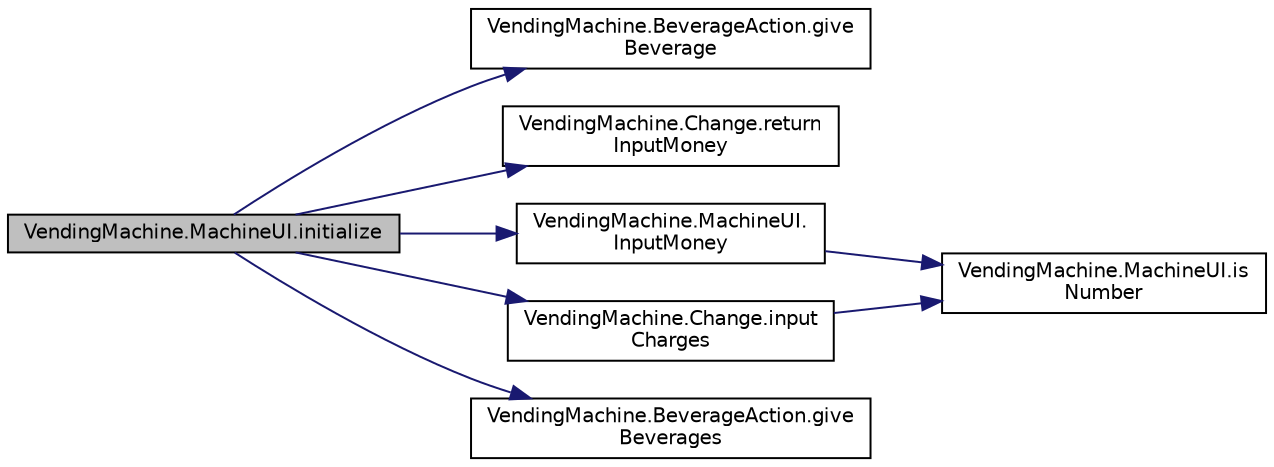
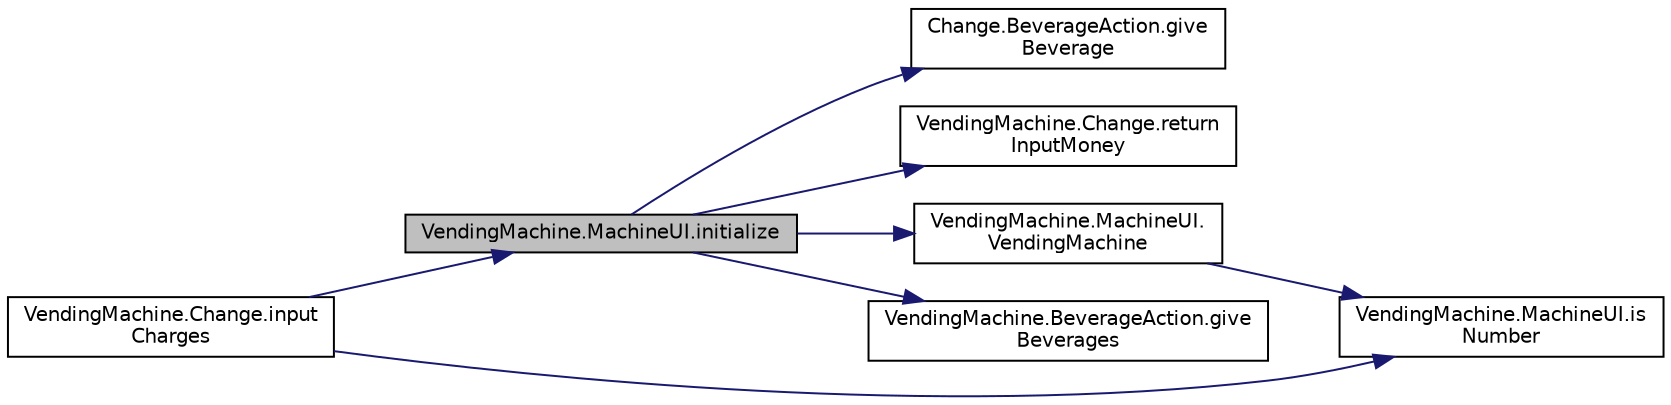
node "VendingMachine.BeverageAction.give Beverage": label "VendingMachine.BeverageAction.give Beverage" -> "Change.BeverageAction.give Beverage"
node "VendingMachine.MachineUI. InputMoney": label "VendingMachine.MachineUI. InputMoney" -> "VendingMachine.MachineUI. VendingMachine"
edge "VendingMachine.MachineUI.initialize" -> "VendingMachine.Change.input Charges": reversed
